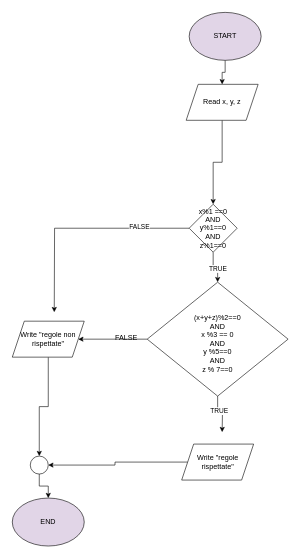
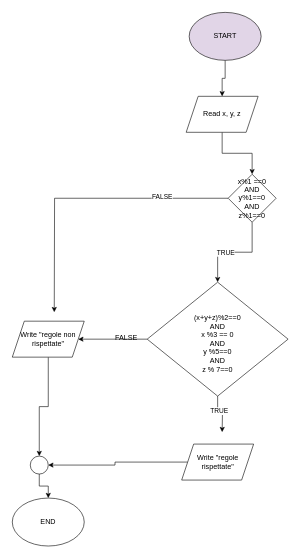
node "Read x, y, z": moved (222, 102) -> (222, 114)
node "x%1 ==0 AND y%1==0 AND z%1==0": moved (213, 228) -> (252, 198)
node "END": fillcolor #e1d5e7 -> #ffffff
